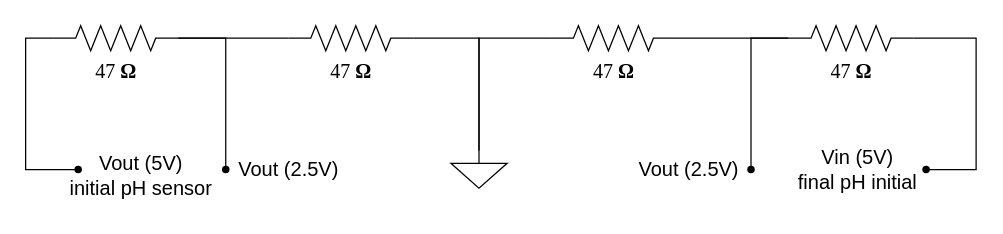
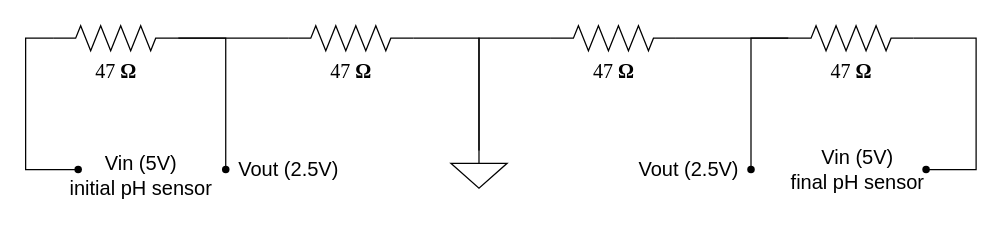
node "Vin (5V)final pH initial": label "Vin (5V)final pH initial" -> "Vin (5V)final pH sensor"
node "Vout (5V)initial pH sensor": label "Vout (5V)initial pH sensor" -> "Vin (5V)initial pH sensor"
